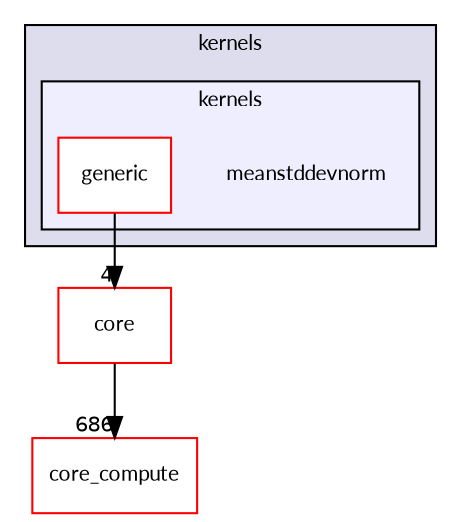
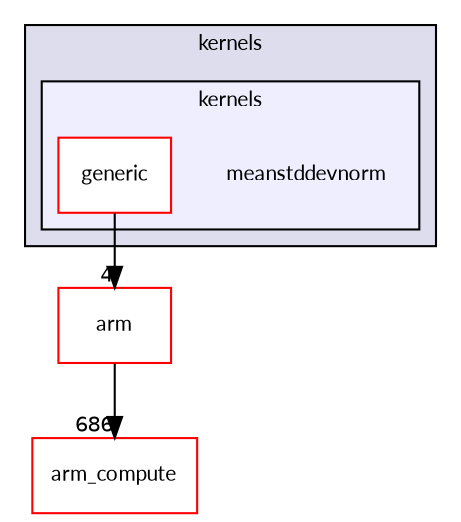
node "core": label "core" -> "arm"
node "core_compute": label "core_compute" -> "arm_compute"
